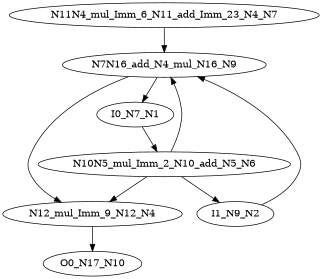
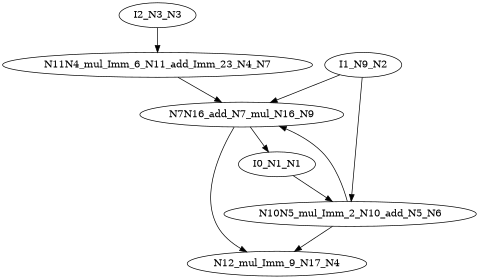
node "I2_N3_N3": added
node "N7N16_add_N4_mul_N16_N9": label "N7N16_add_N4_mul_N16_N9" -> "N7N16_add_N7_mul_N16_N9"
node "I0_N7_N1": label "I0_N7_N1" -> "I0_N1_N1"
edge "N10N5_mul_Imm_2_N10_add_N5_N6" -> "I1_N9_N2": reversed
node "N12_mul_Imm_9_N12_N4": label "N12_mul_Imm_9_N12_N4" -> "N12_mul_Imm_9_N17_N4"
node "O0_N17_N10": removed
